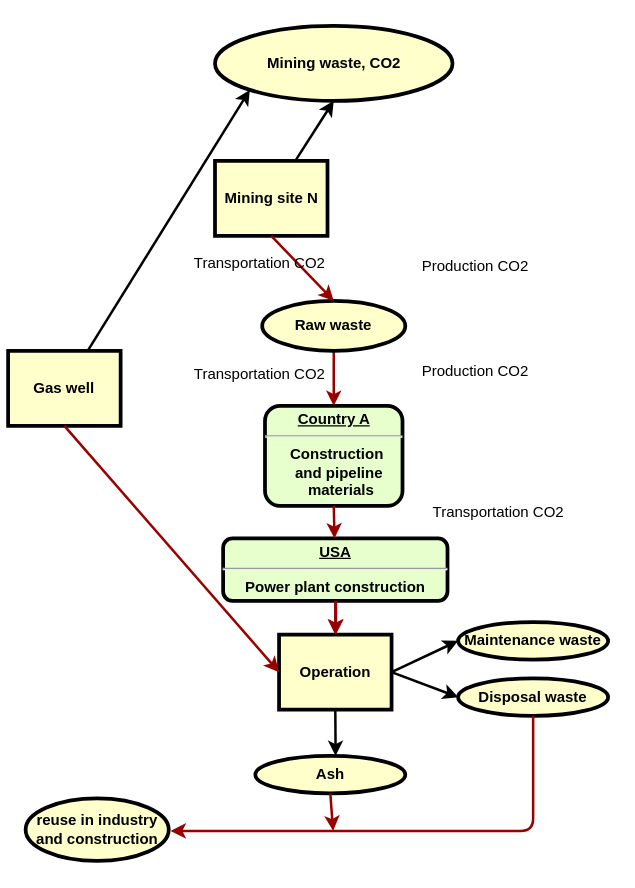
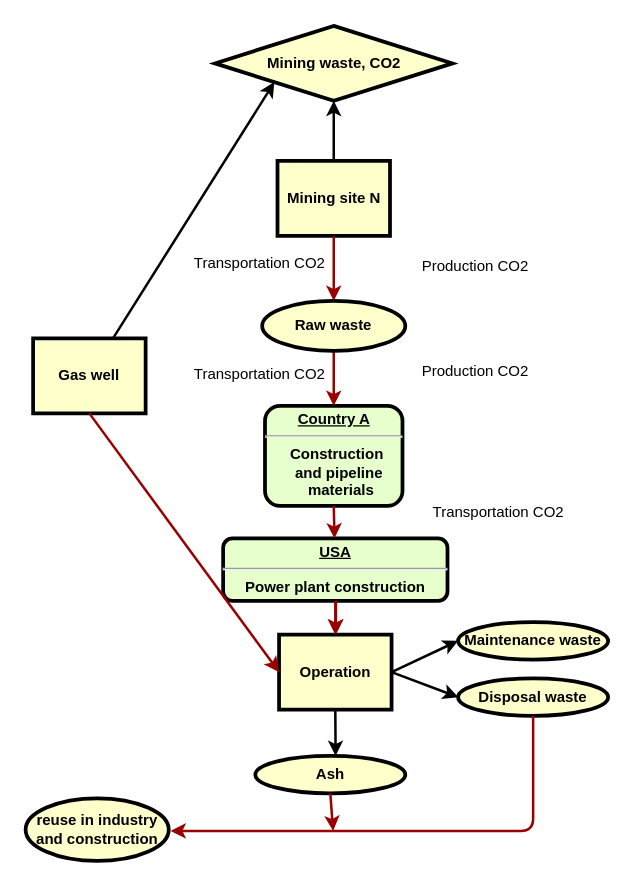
node "Mining waste, CO2": shape ellipse -> diamond
node "Mining site N": moved (271, 198) -> (334, 198)
node "Gas well": moved (64, 388) -> (89, 376)
